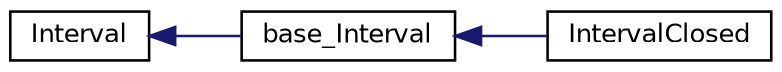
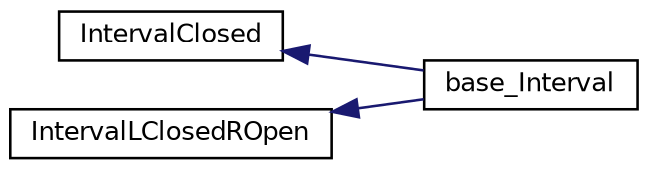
node "Interval": label "Interval" -> "IntervalLClosedROpen"
edge "IntervalClosed" -> "base_Interval": reversed
